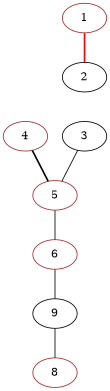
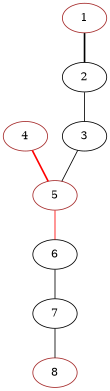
edge "1" -- "2": color red -> black
edge "2" -- "3": added
edge "4" -- "5": color black -> red
edge "5" -- "6": color black -> red
node "6": color brown -> black
node "9": label "9" -> "7"
